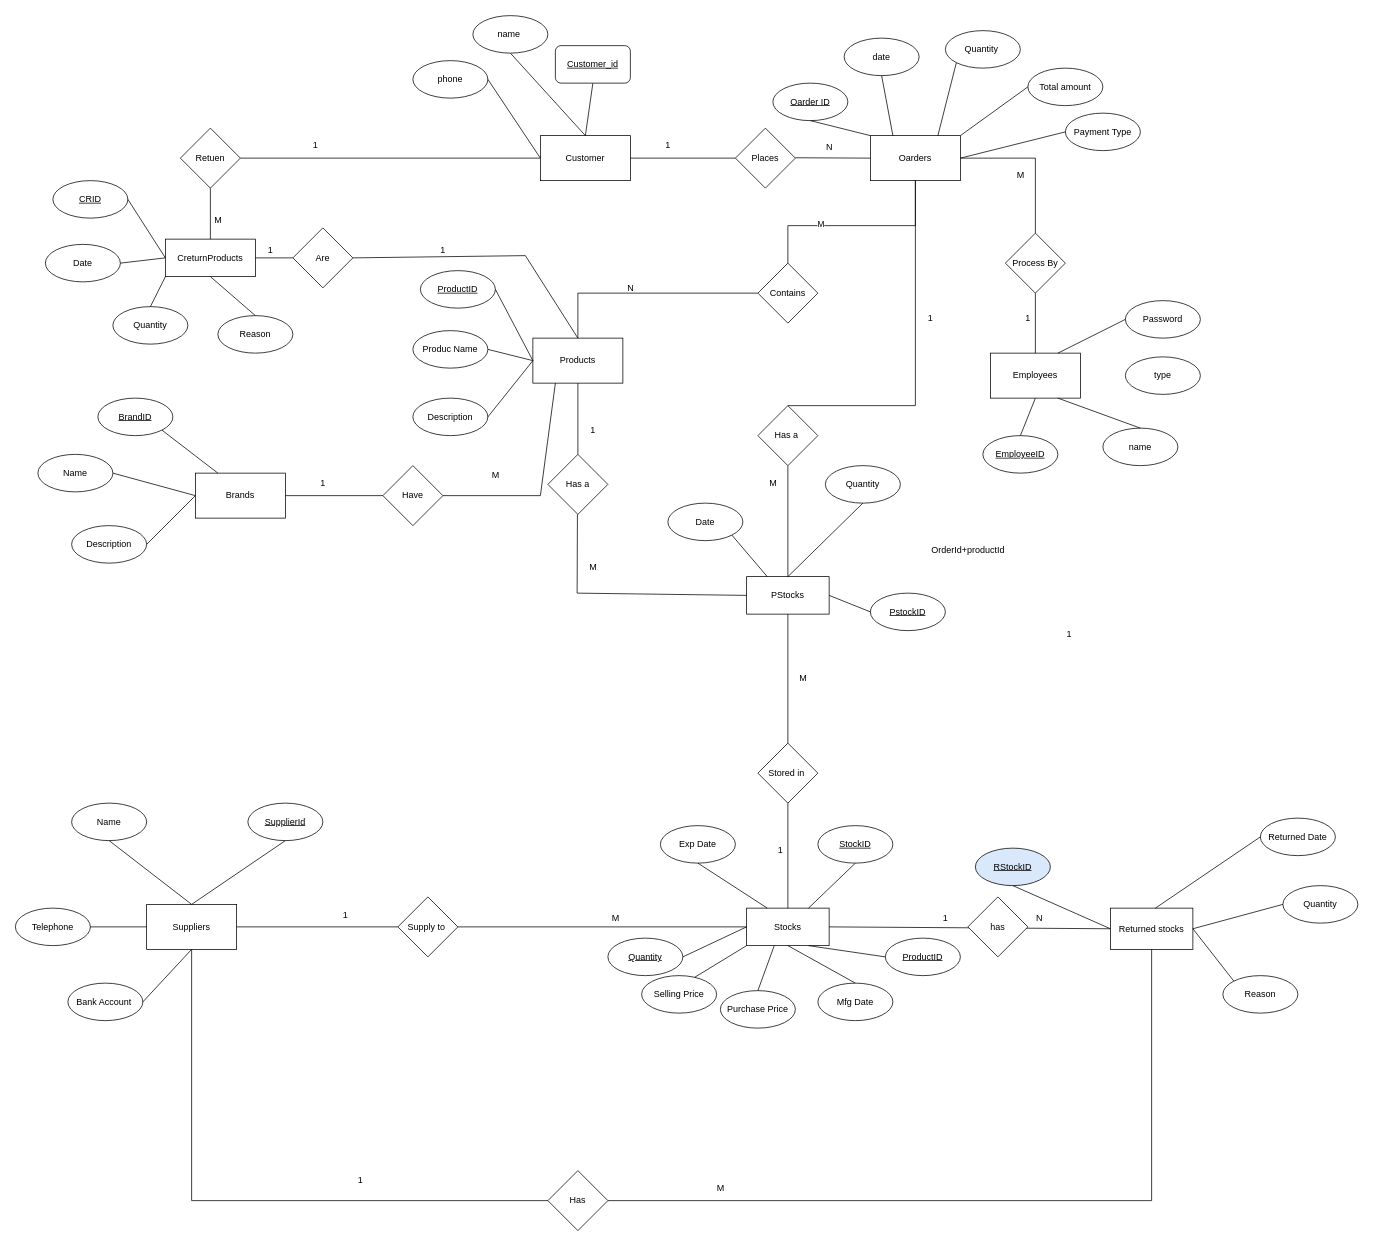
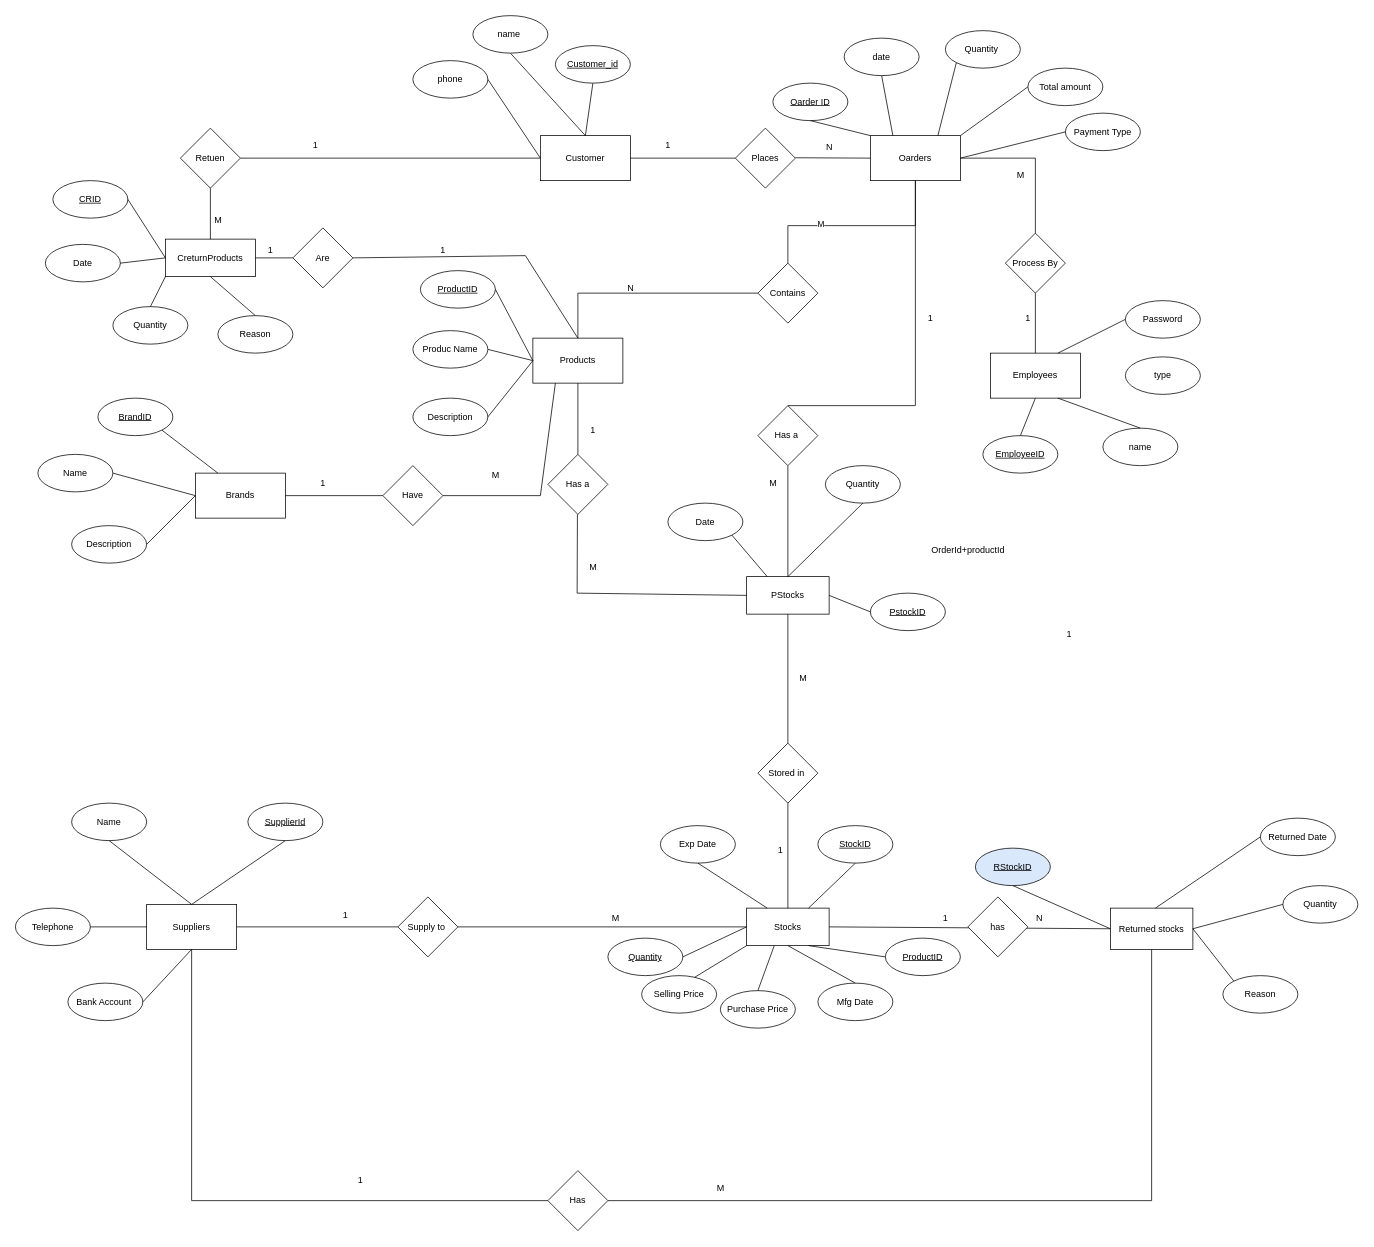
node "Customer_id": shape rounded rectangle -> ellipse
